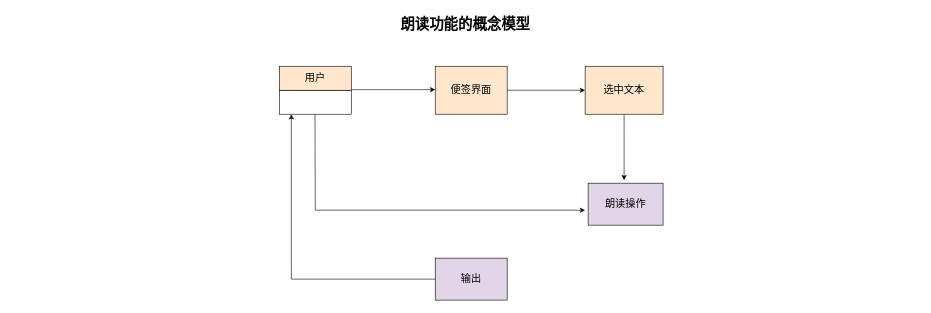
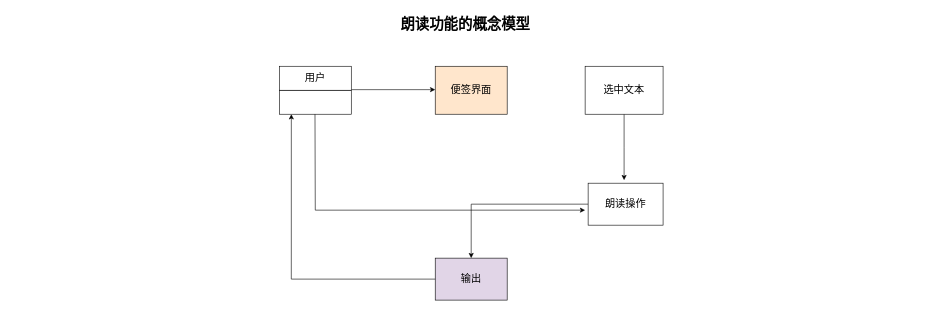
node "用户": fillcolor #ffe6cc -> #ffffff
edge "便签界面" -> "选中文本": removed
node "选中文本": fillcolor #ffe6cc -> #ffffff
edge "朗读操作" -> "输出": added
node "朗读操作": fillcolor #e1d5e7 -> #ffffff
